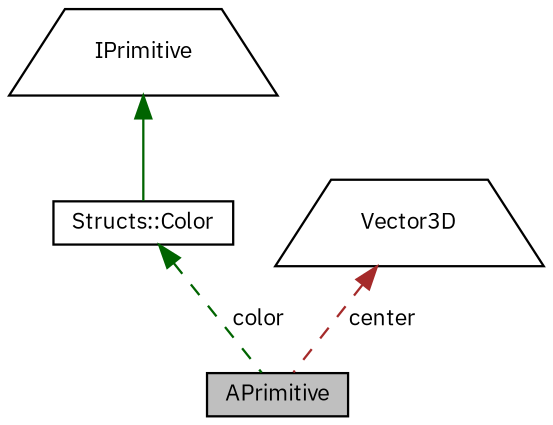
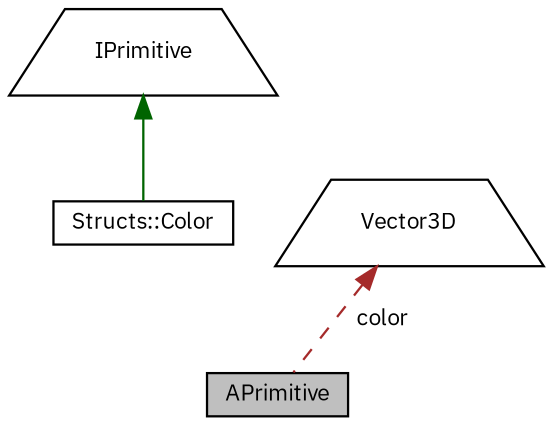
edge "APrimitive" -> "Structs::Color": removed, label "color"
edge "APrimitive" -> "Vector3D": label " center" -> " color"
